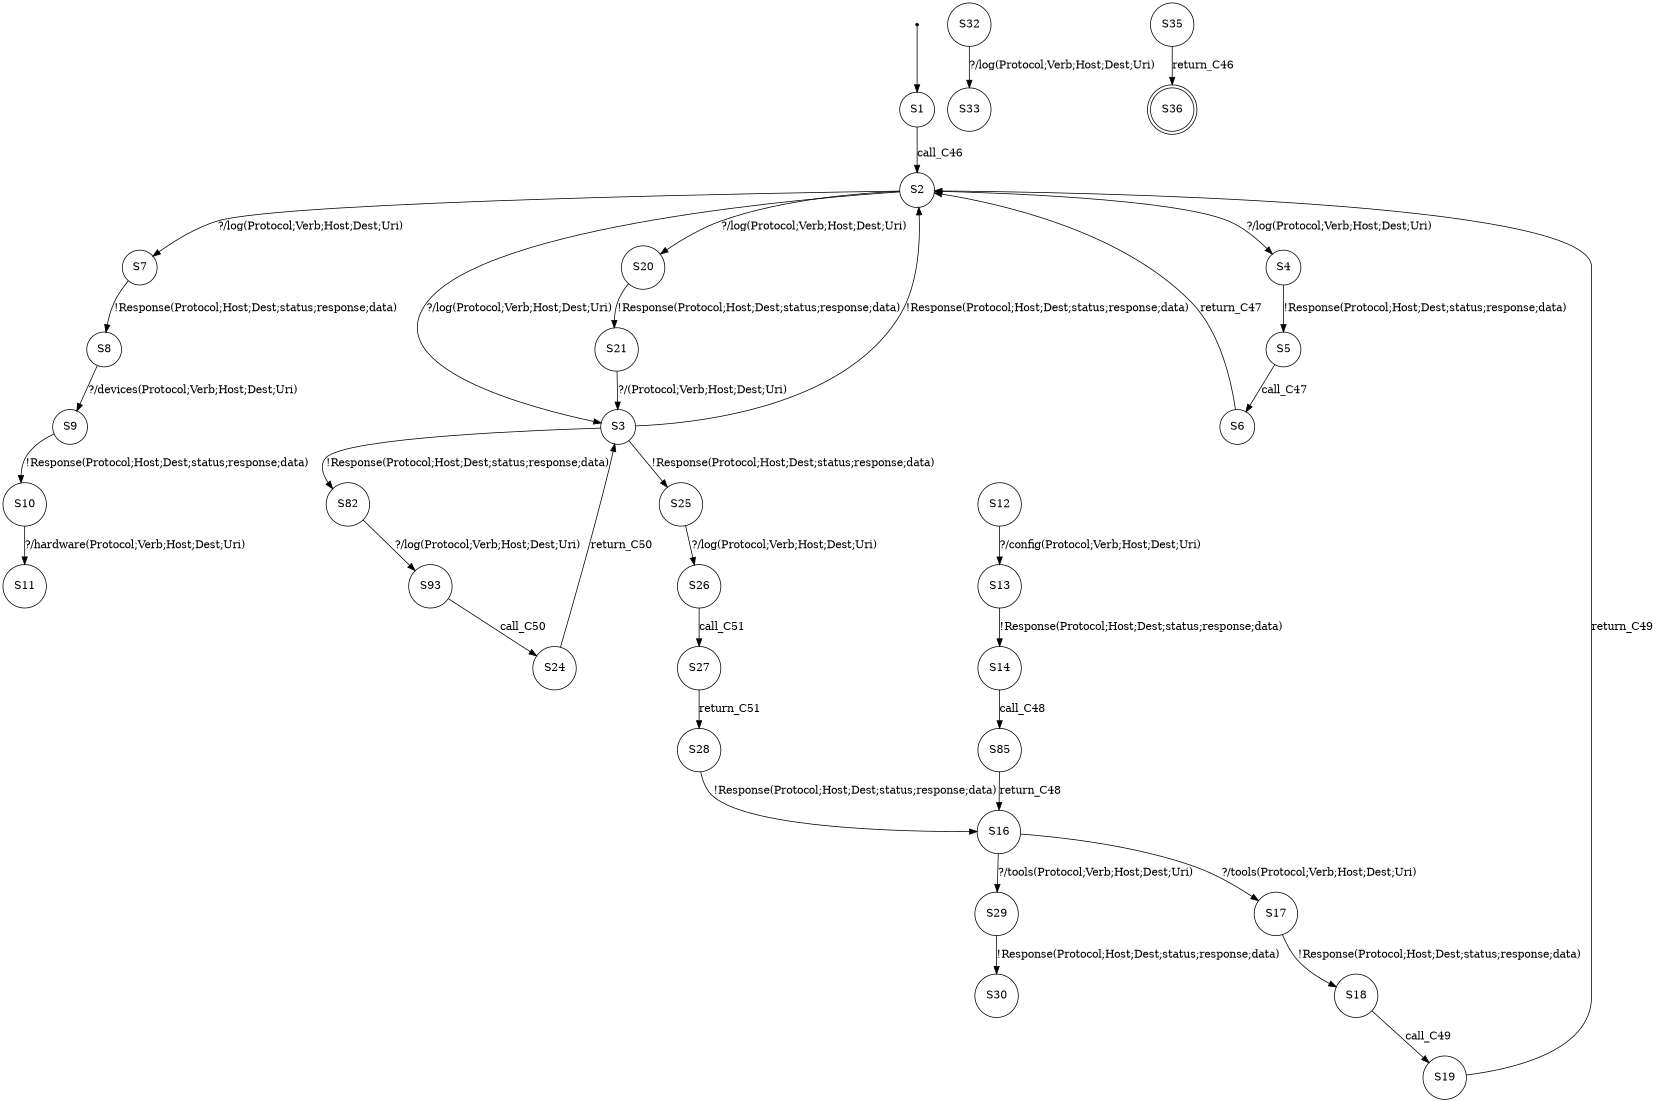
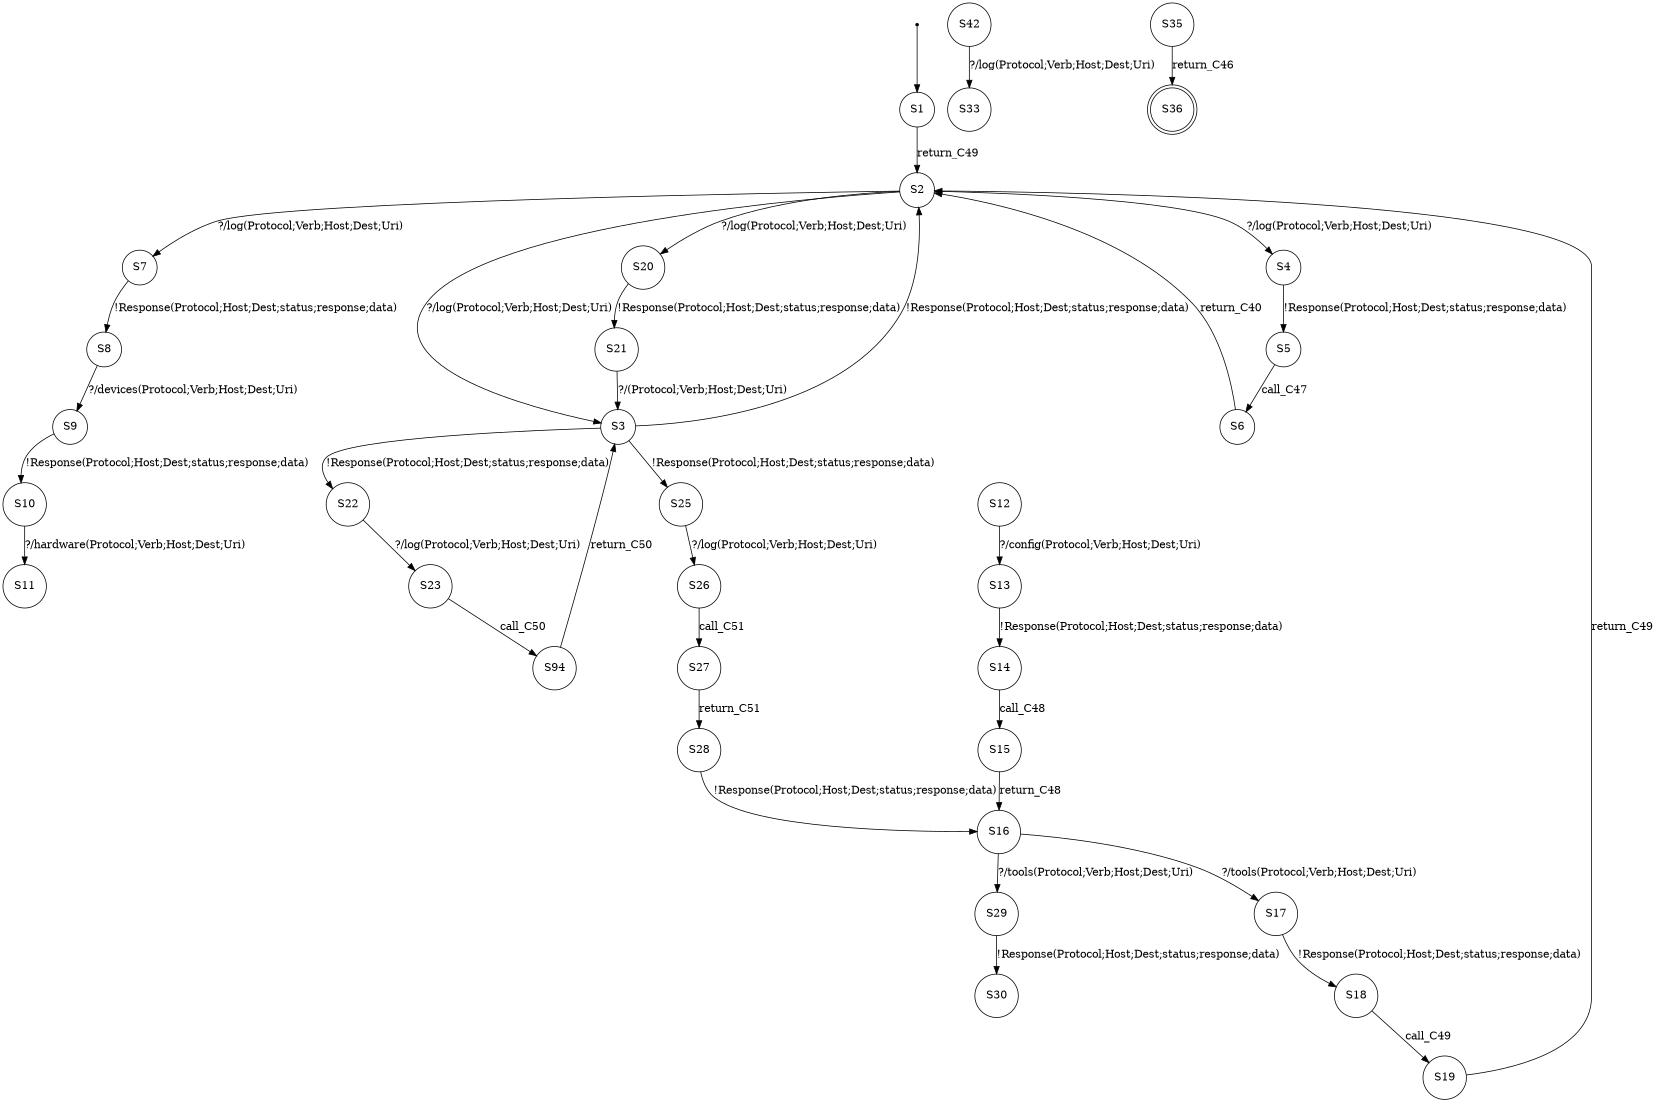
node "S32": label "S32" -> "S42"
edge "S1" -> "S2": label "call_C46" -> "return_C49"
edge "S6" -> "S2": label "return_C47" -> "return_C40"
node "S82": label "S82" -> "S22"
node "S93": label "S93" -> "S23"
node "S24": label "S24" -> "S94"
node "S85": label "S85" -> "S15"
